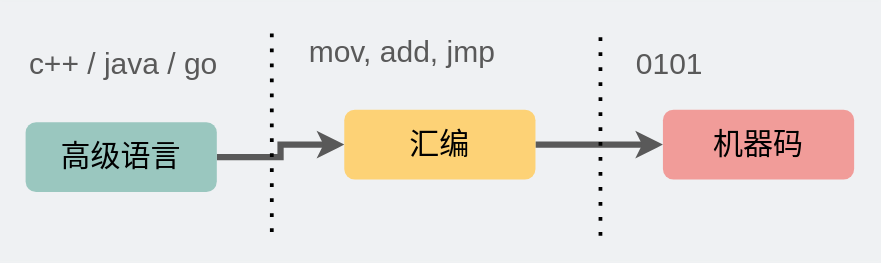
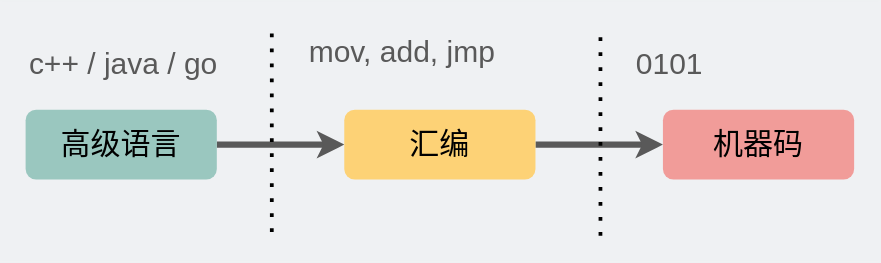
node "高级语言": moved (121, 157) -> (121, 144)
